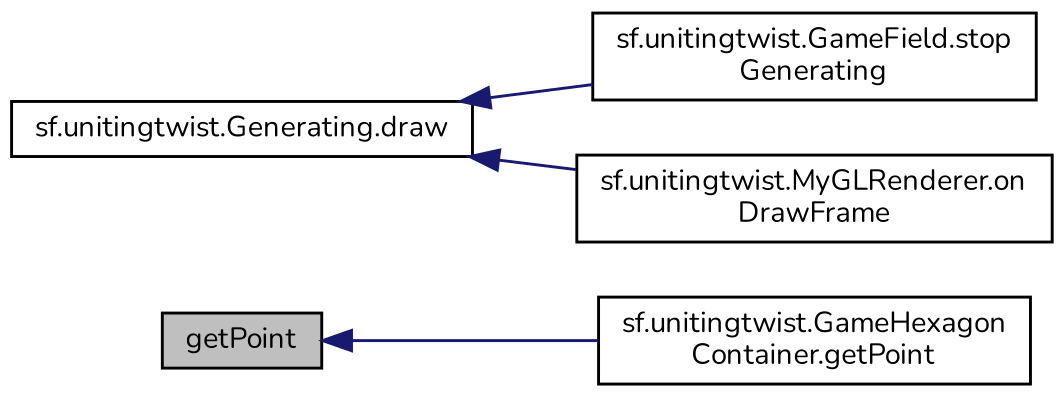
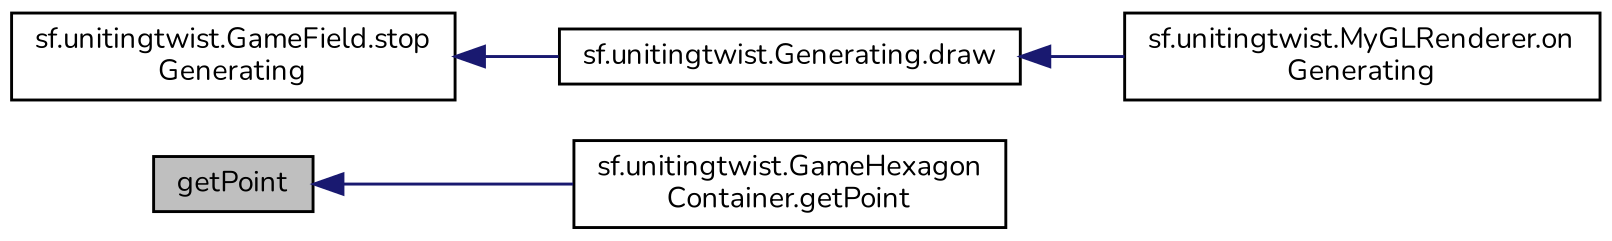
edge "sf.unitingtwist.GameField.stop Generating" -> "sf.unitingtwist.Generating.draw": reversed
node "sf.unitingtwist.MyGLRenderer.on DrawFrame": label "sf.unitingtwist.MyGLRenderer.on DrawFrame" -> "sf.unitingtwist.MyGLRenderer.on Generating"
